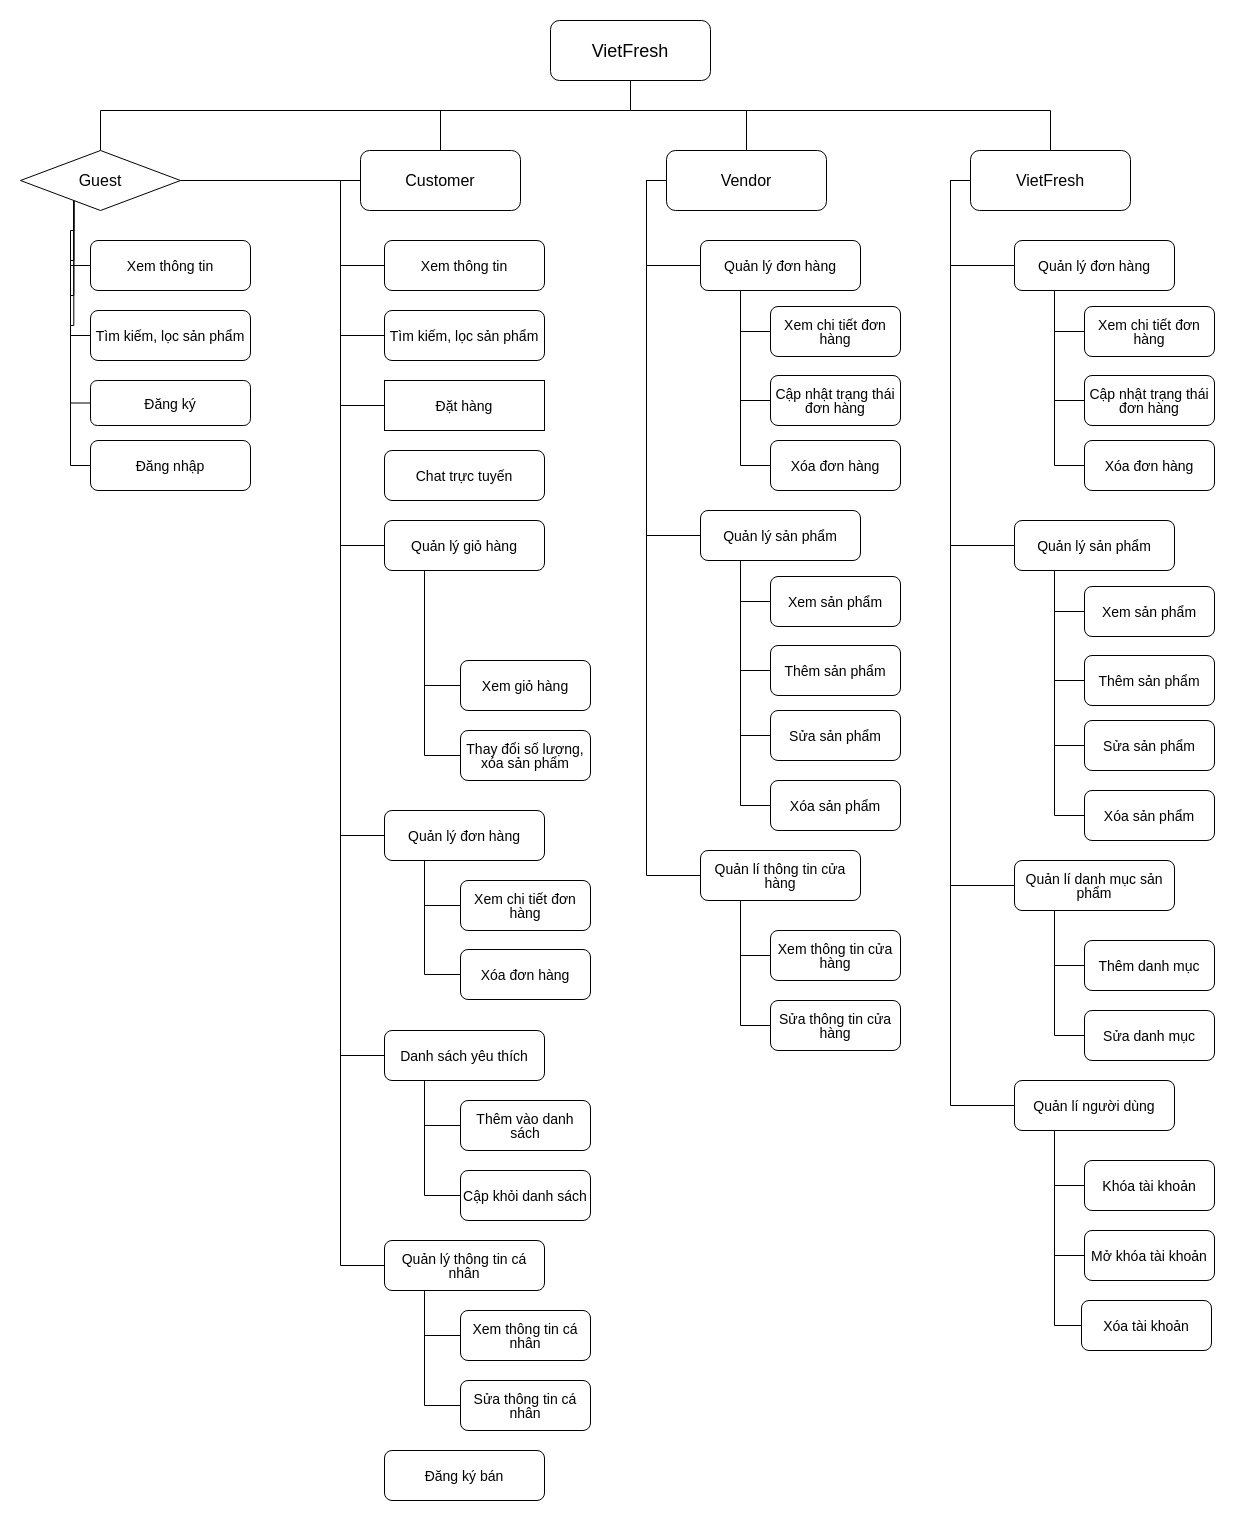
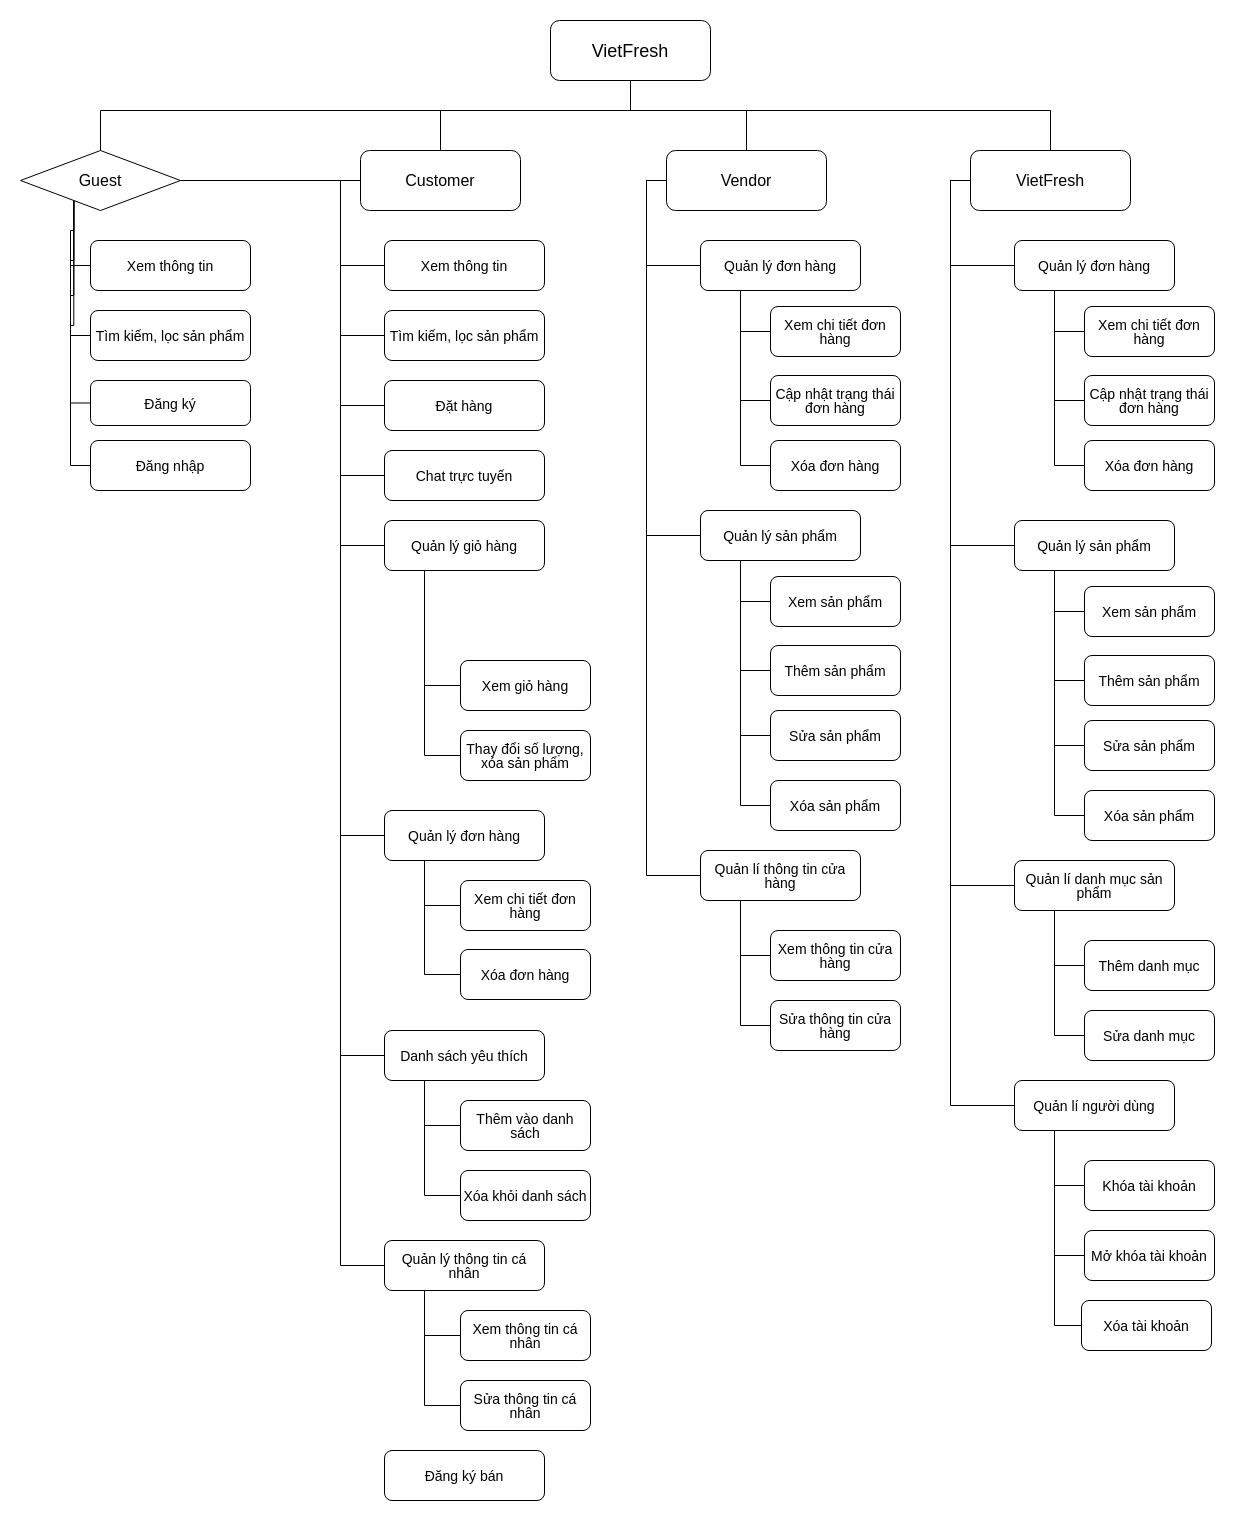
node "Đặt hàng": shape rectangle -> rounded rectangle
edge "Customer" -- "Chat trực tuyến": added
node "Cập khỏi danh sách": label "Cập khỏi danh sách" -> "Xóa khỏi danh sách"
